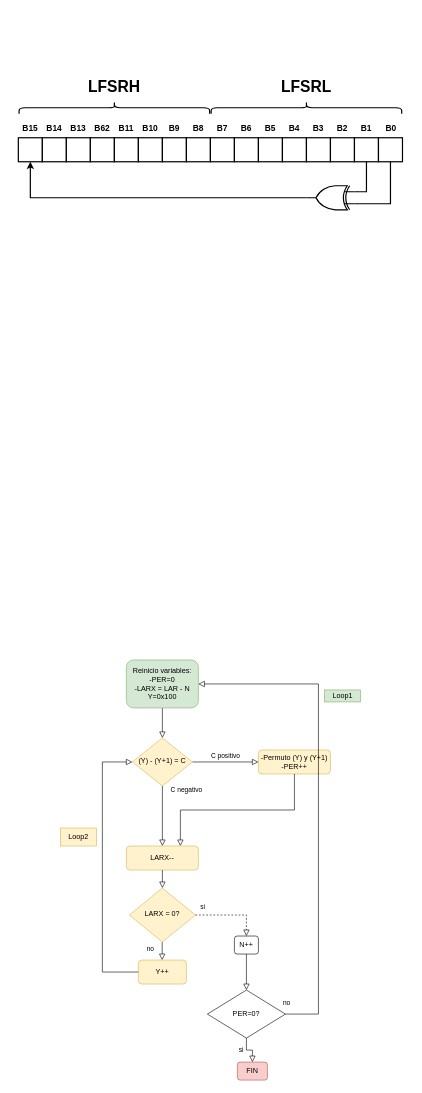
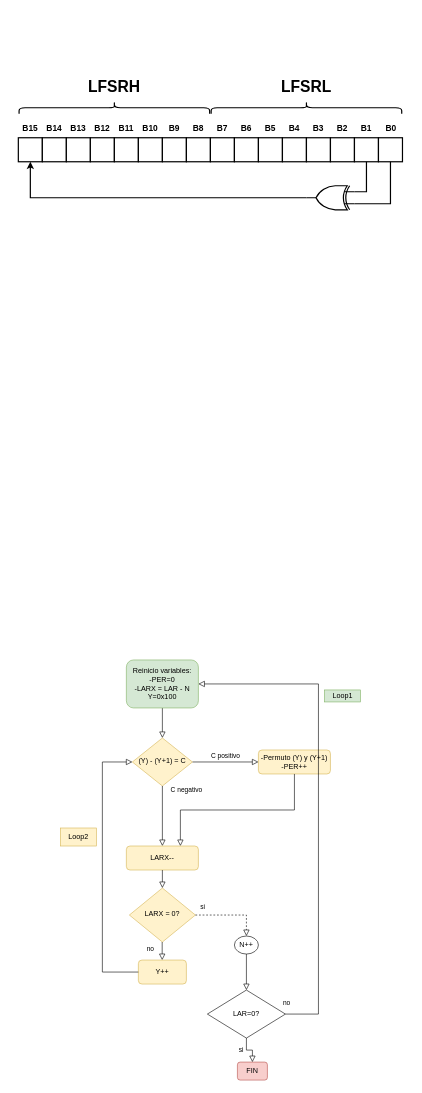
node "B62": label "B62" -> "B12"
node "N++": shape rounded rectangle -> ellipse
node "PER=0?": label "PER=0?" -> "LAR=0?"
